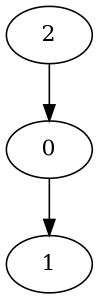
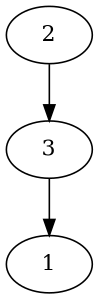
node "0": label "0" -> "3"
